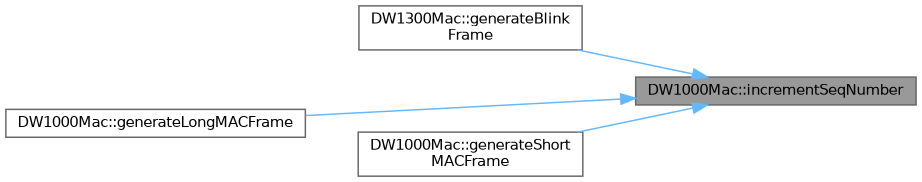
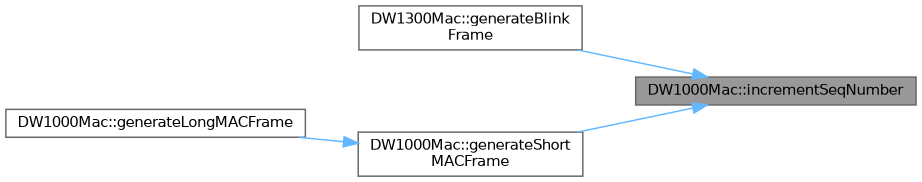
edge "DW1000Mac::generateLongMACFrame" -> "DW1000Mac::incrementSeqNumber": now "DW1000Mac::generateLongMACFrame" -> "DW1000Mac::generateShort MACFrame"
